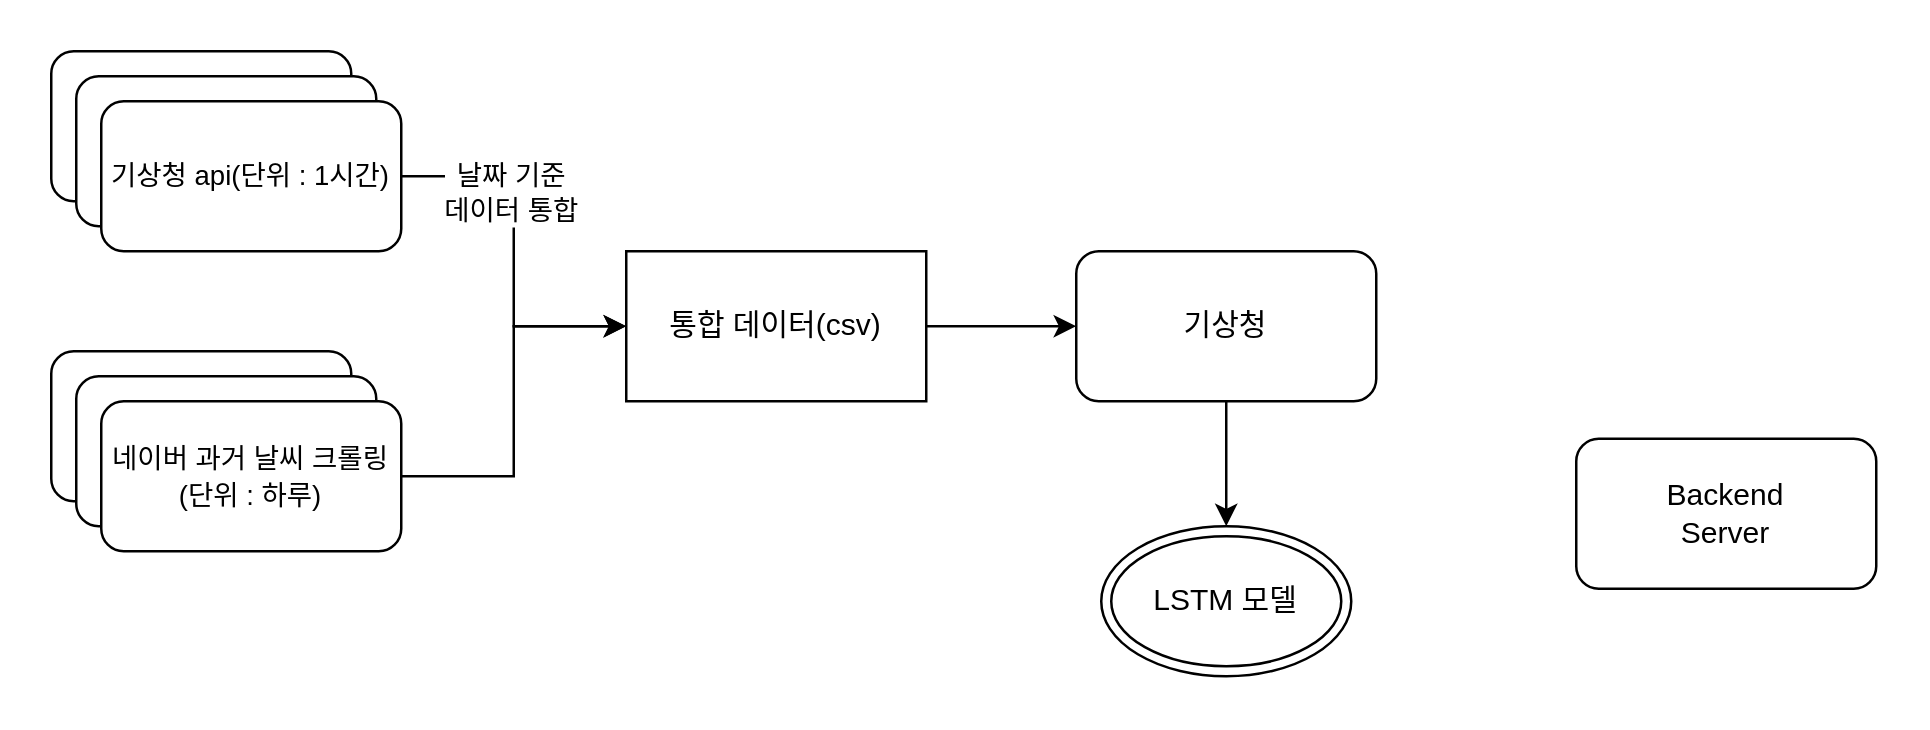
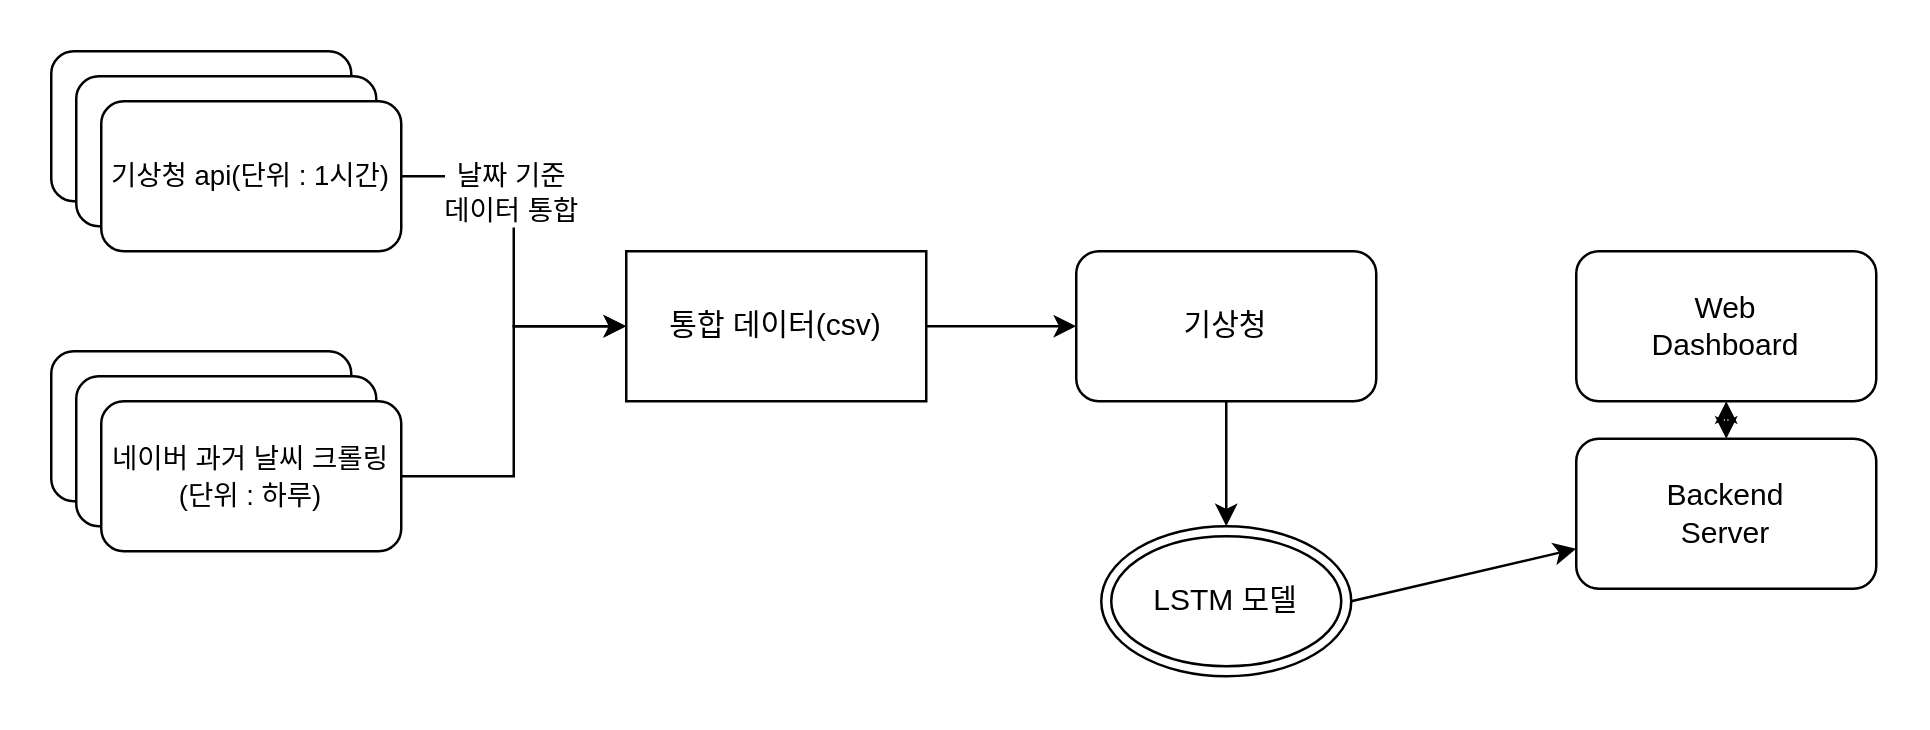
node "Web Dashboard": added
edge "Web Dashboard" -- "Backend Server": added
edge "LSTM 모델" -> "Backend Server": added
